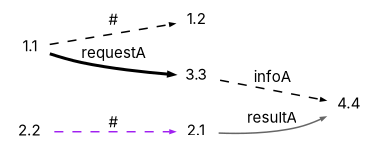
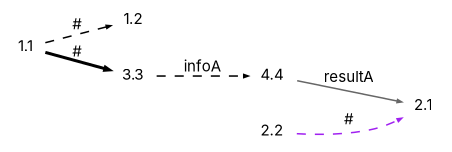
edge "1.1" -> "3.3": label "requestA" -> "#"
edge "2.1" -> "4.4": reversed
